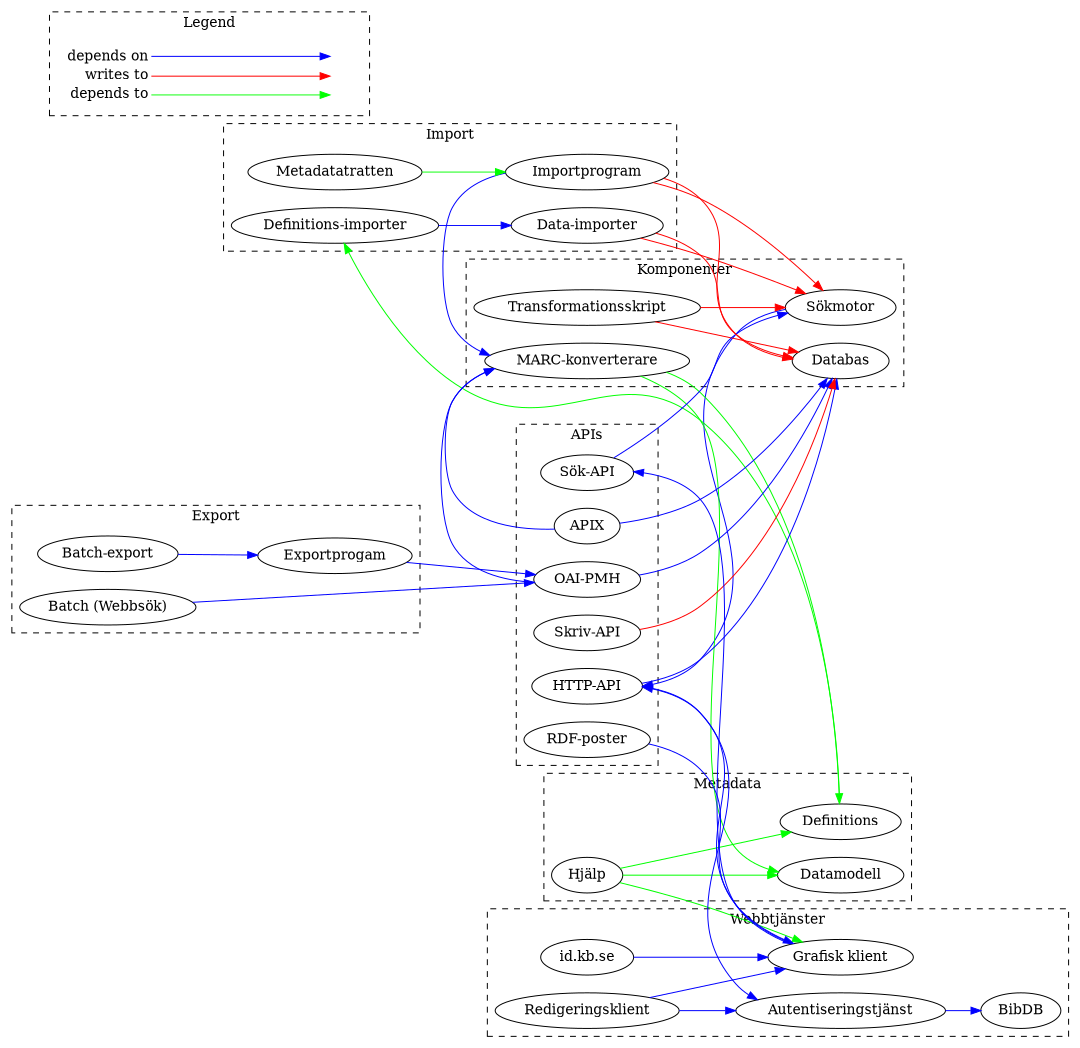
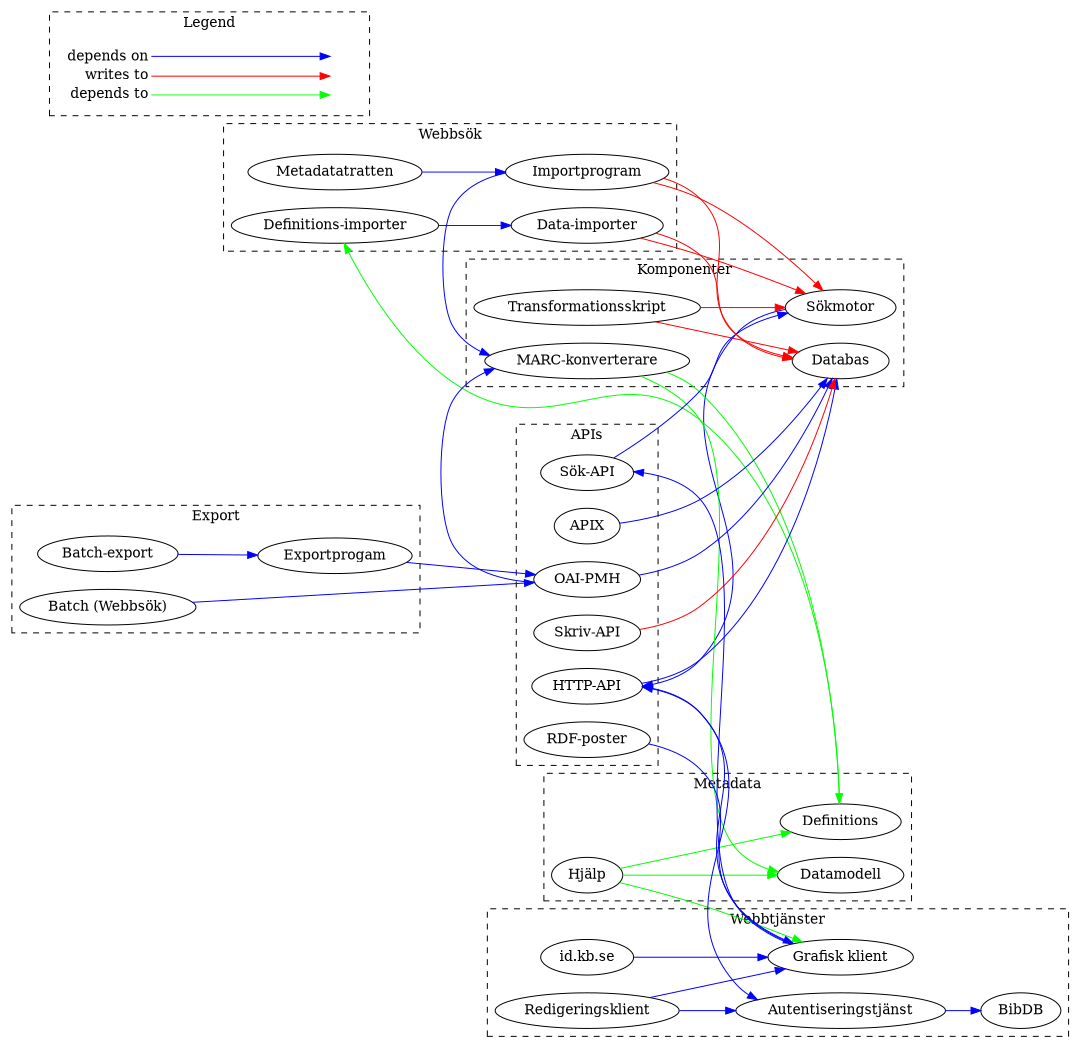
cluster "Import": label "Import" -> "Webbsök"
edge "Metadatatratten" -> "Importprogram": color green -> blue
edge "APIX" -> "MARC-konverterare": removed
